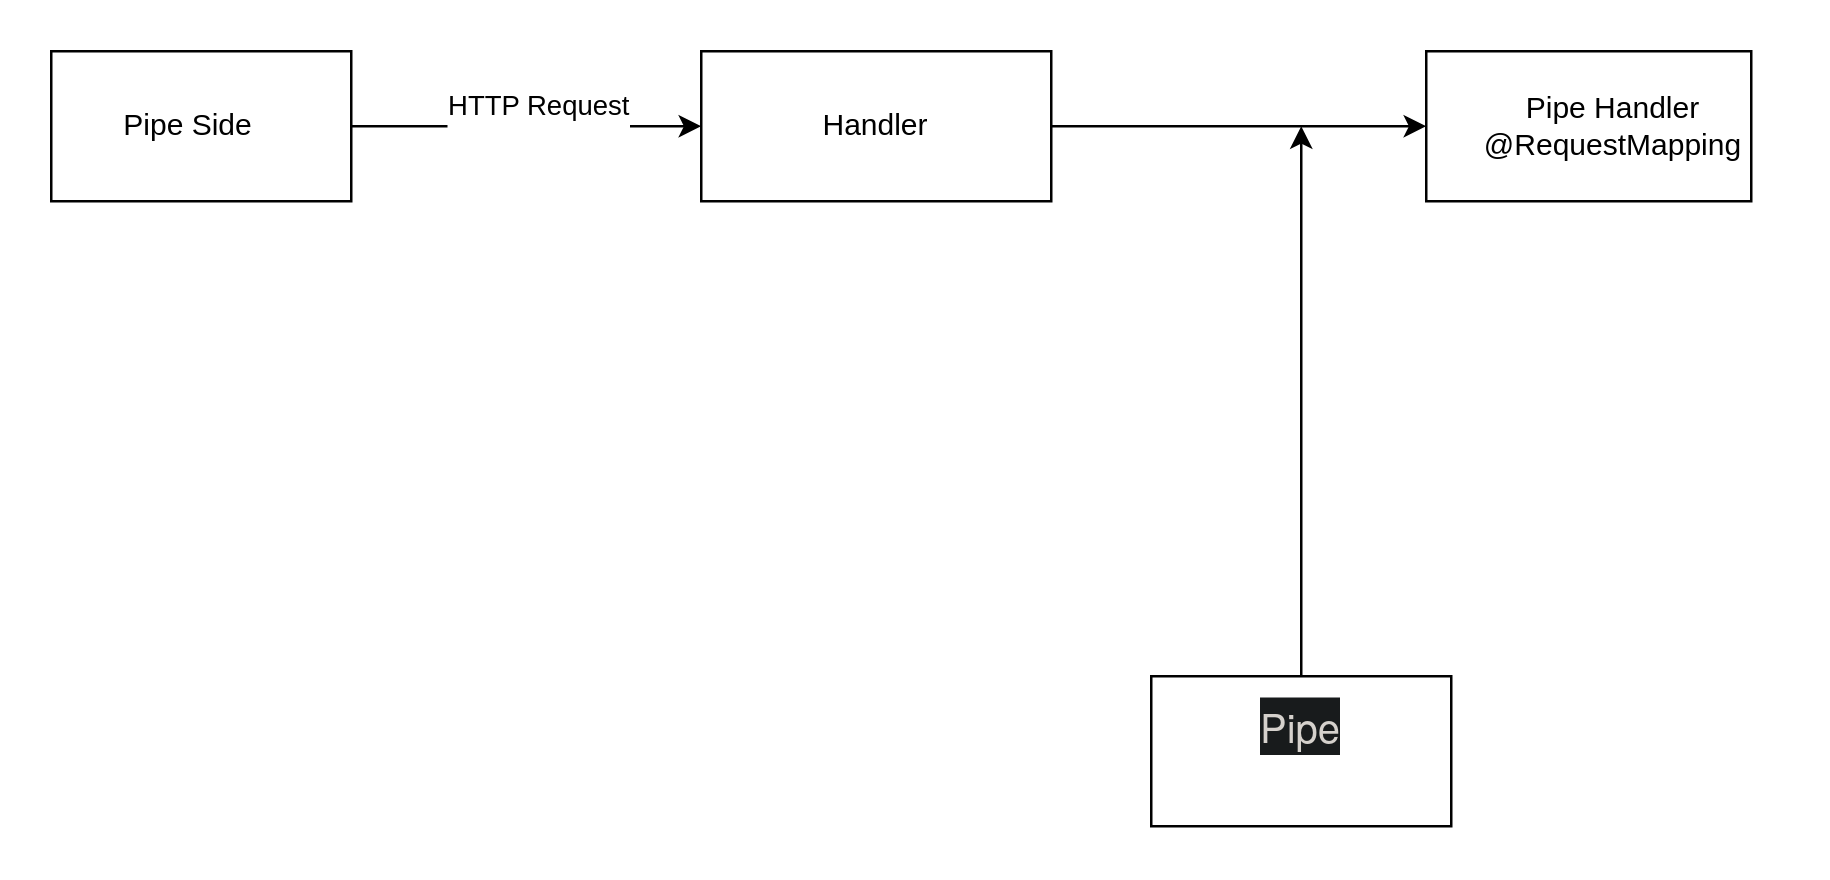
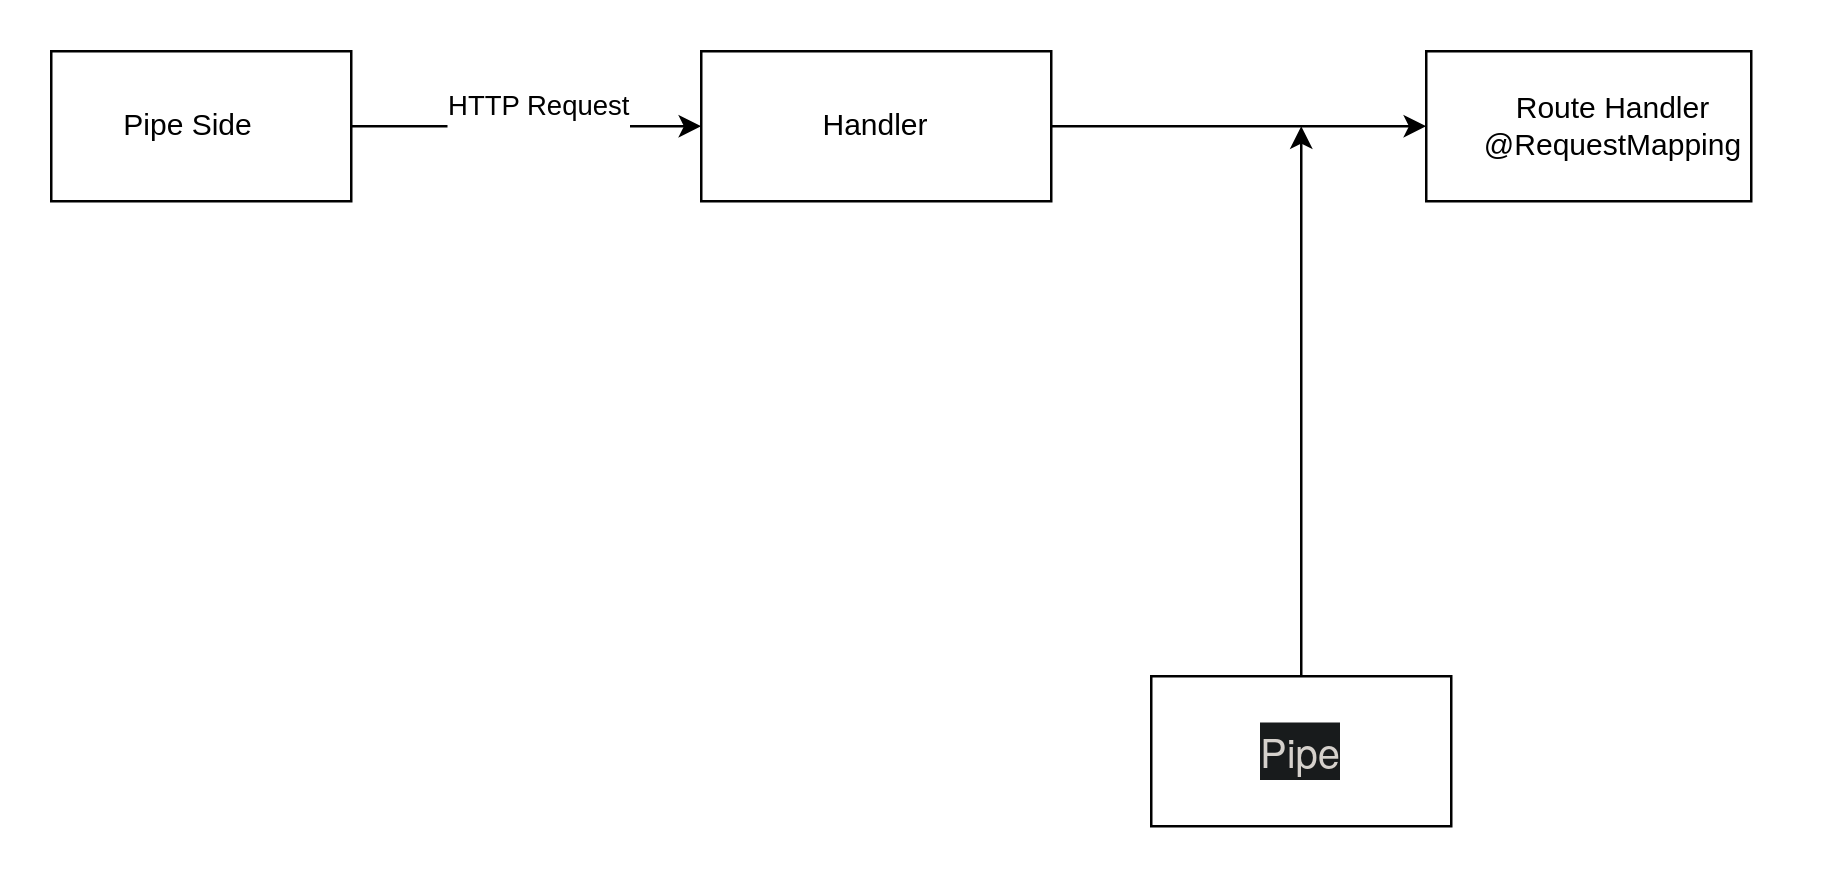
node "Pipe Handler @RequestMapping": label "Pipe Handler @RequestMapping" -> "Route Handler @RequestMapping"
node "Pipe": moved (1301, 726) -> (1301, 751)
